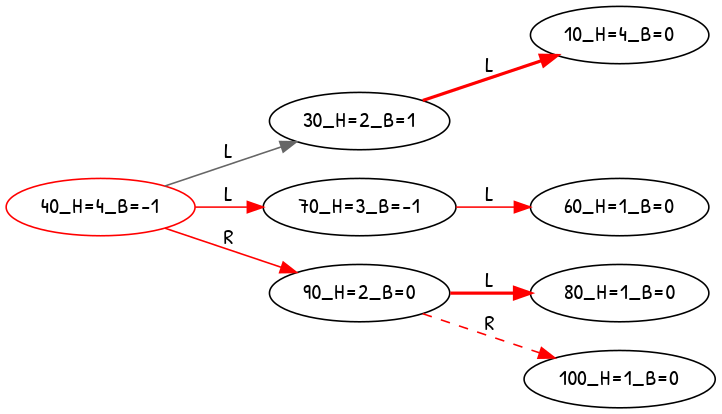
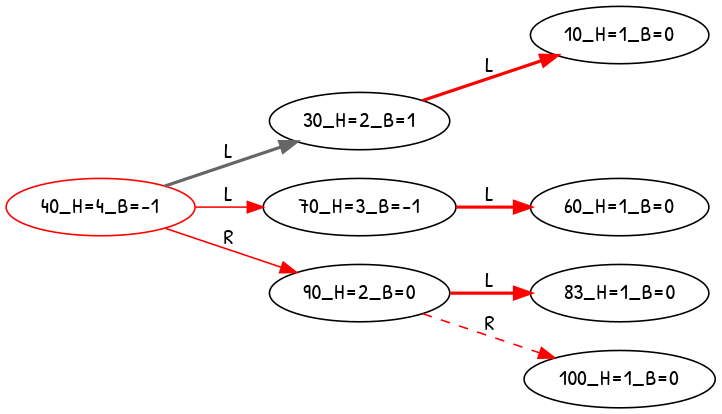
node "10_H=4_B=0": label "10_H=4_B=0" -> "10_H=1_B=0"
edge "40_H=4_B=-1" -> "30_H=2_B=1": style solid -> bold
edge "70_H=3_B=-1" -> "60_H=1_B=0": style solid -> bold
node "80_H=1_B=0": label "80_H=1_B=0" -> "83_H=1_B=0"
